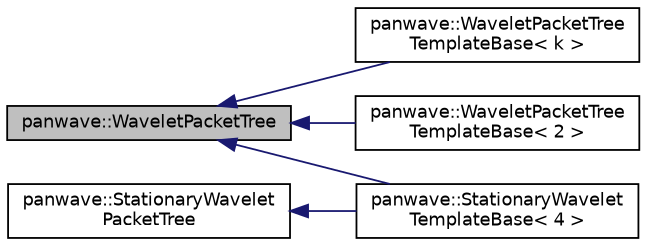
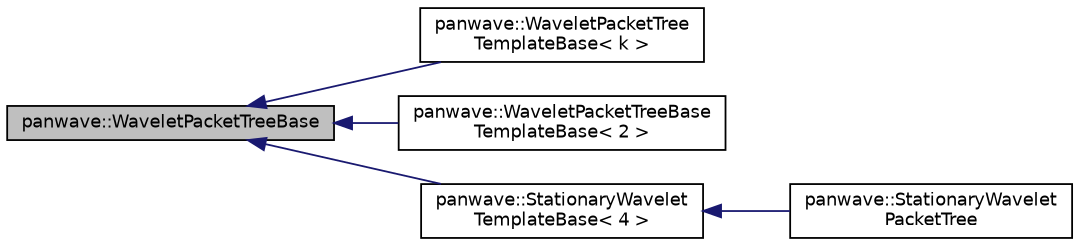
node "panwave::WaveletPacketTree": label "panwave::WaveletPacketTree" -> "panwave::WaveletPacketTreeBase"
node "panwave::WaveletPacketTree TemplateBase< 2 >": label "panwave::WaveletPacketTree TemplateBase< 2 >" -> "panwave::WaveletPacketTreeBase TemplateBase< 2 >"
edge "panwave::StationaryWavelet TemplateBase< 4 >" -> "panwave::StationaryWavelet PacketTree": reversed
